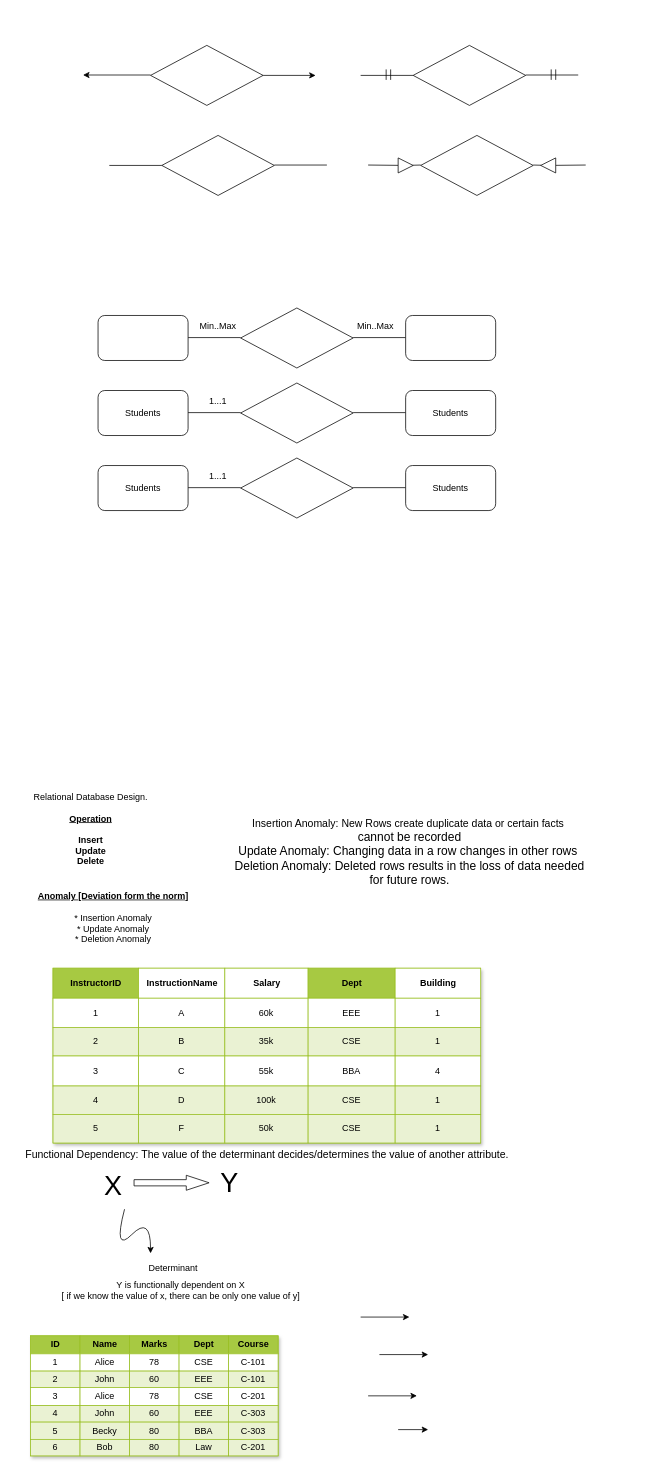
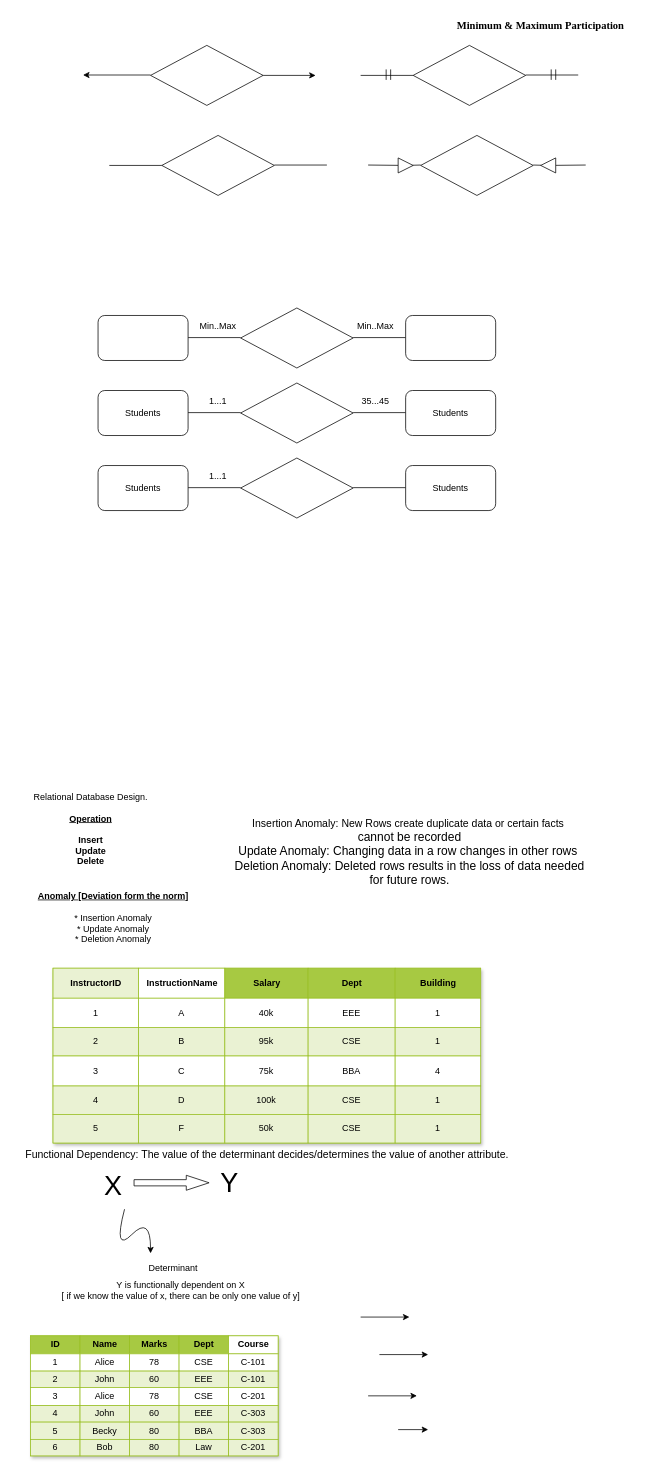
node "Minimum & Maximum Participation": added
node "35...45": added
node "InstructorID": fillcolor #a7c942 -> #eaf2d3
node "Salary": fillcolor #ffffff -> #a7c942
node "Building": fillcolor #ffffff -> #a7c942
node "60k": label "60k" -> "40k"
node "35k": label "35k" -> "95k"
node "55k": label "55k" -> "75k"
node "Course": fillcolor #a7c942 -> #ffffff
